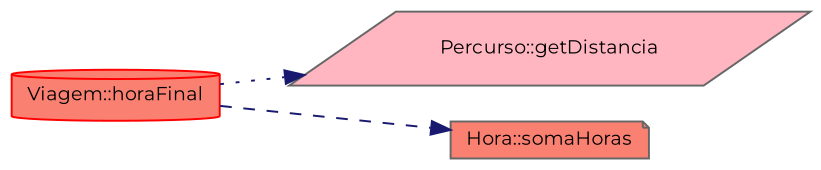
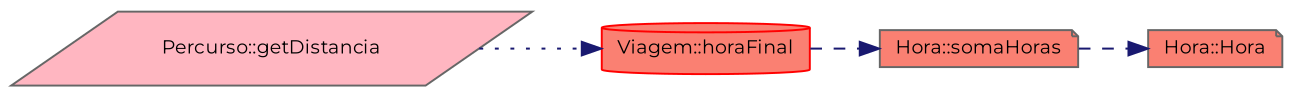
node "Hora::Hora": added
edge "Viagem::horaFinal" -> "Percurso::getDistancia": reversed
